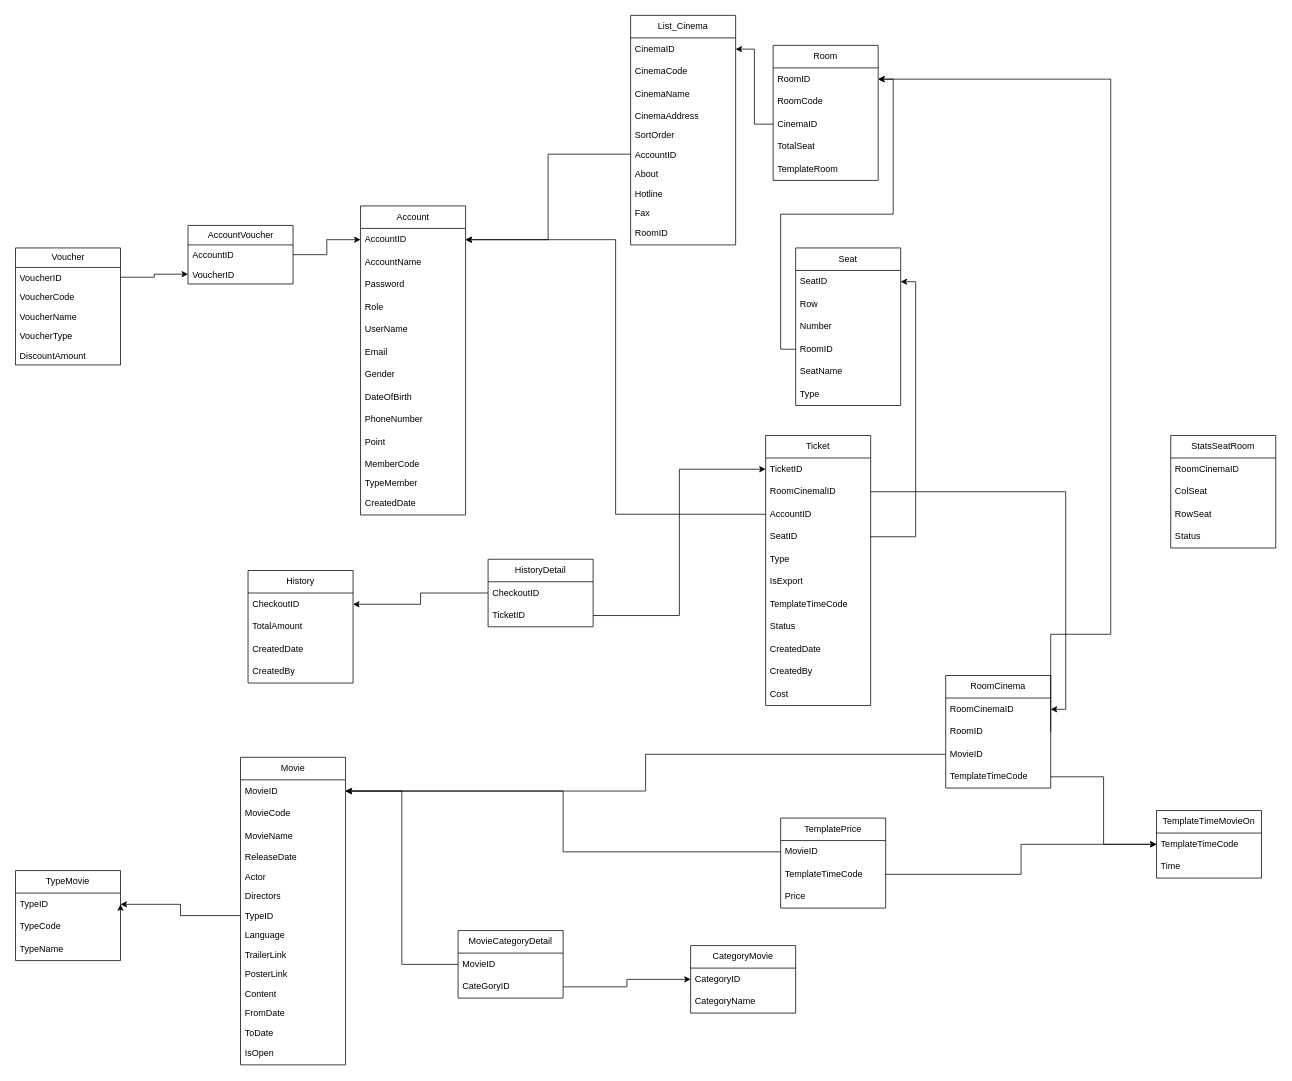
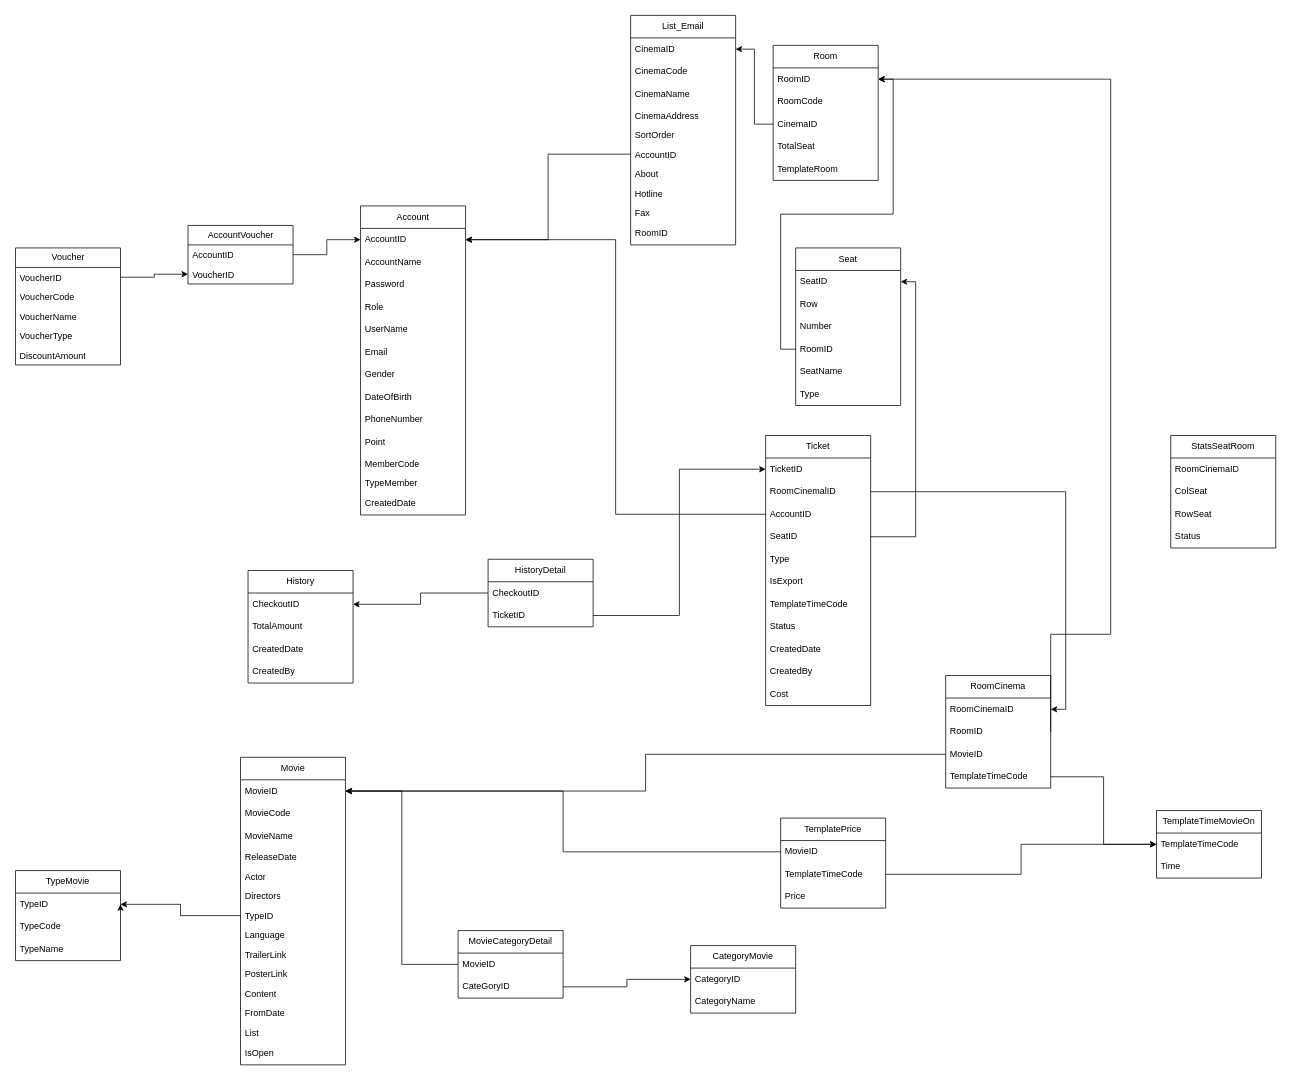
node "List_Cinema": label "List_Cinema" -> "List_Email"
node "ToDate": label "ToDate" -> "List"
